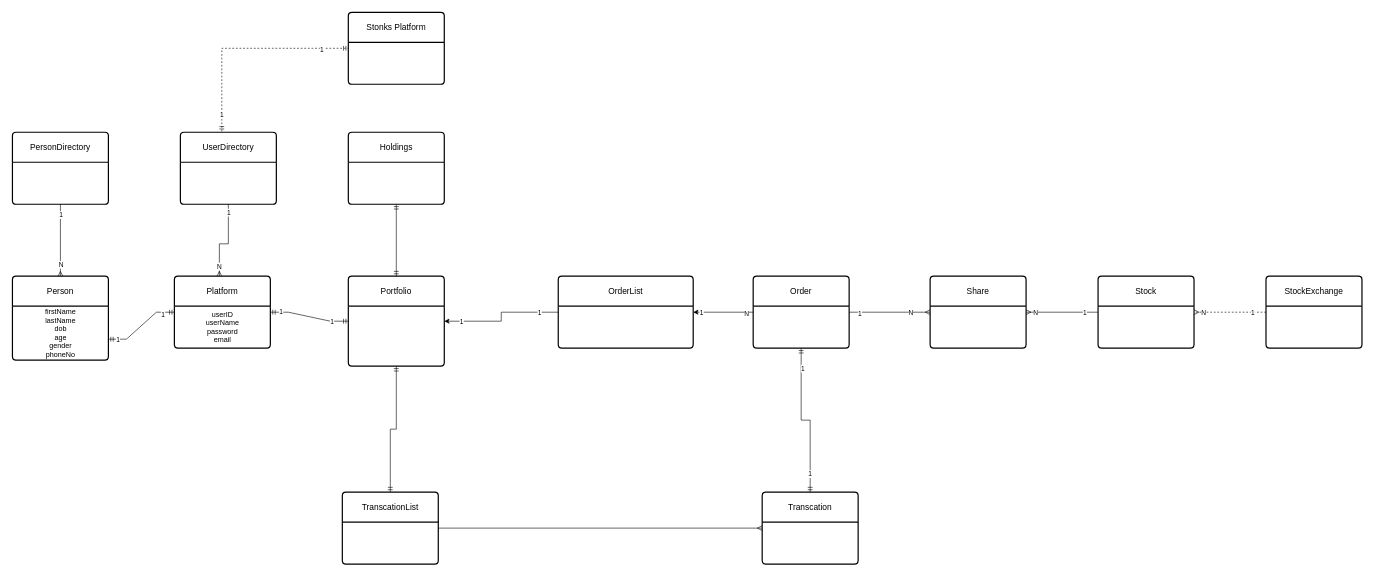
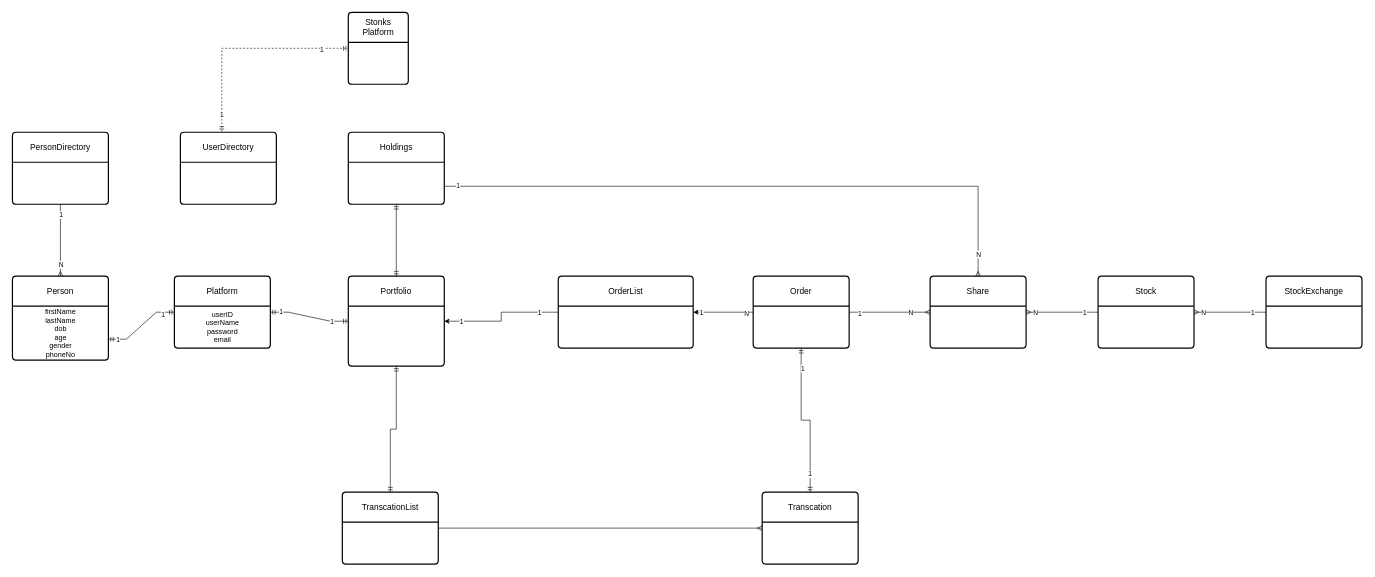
node "Stonks Platform": size 96x72 -> 60x72
edge "Holdings" -> "Share": added, labels "1", "N"
edge "UserDirectory" -> "Platform": removed, labels "1", "N"
edge "StockExchange" -> "Stock": style dashed -> solid
